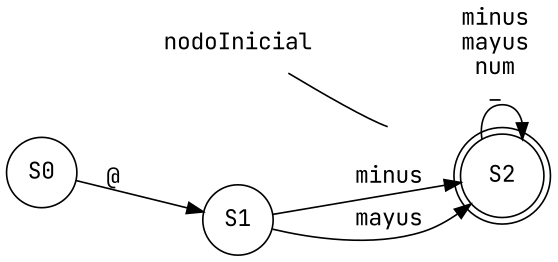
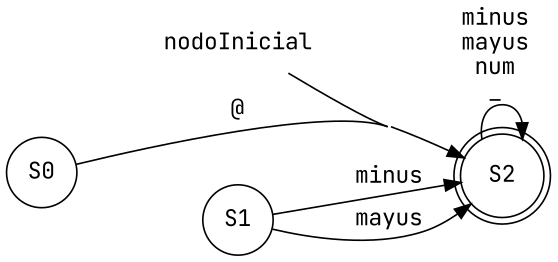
edge "S0" -> "S1": now "S0" -> "S2"
